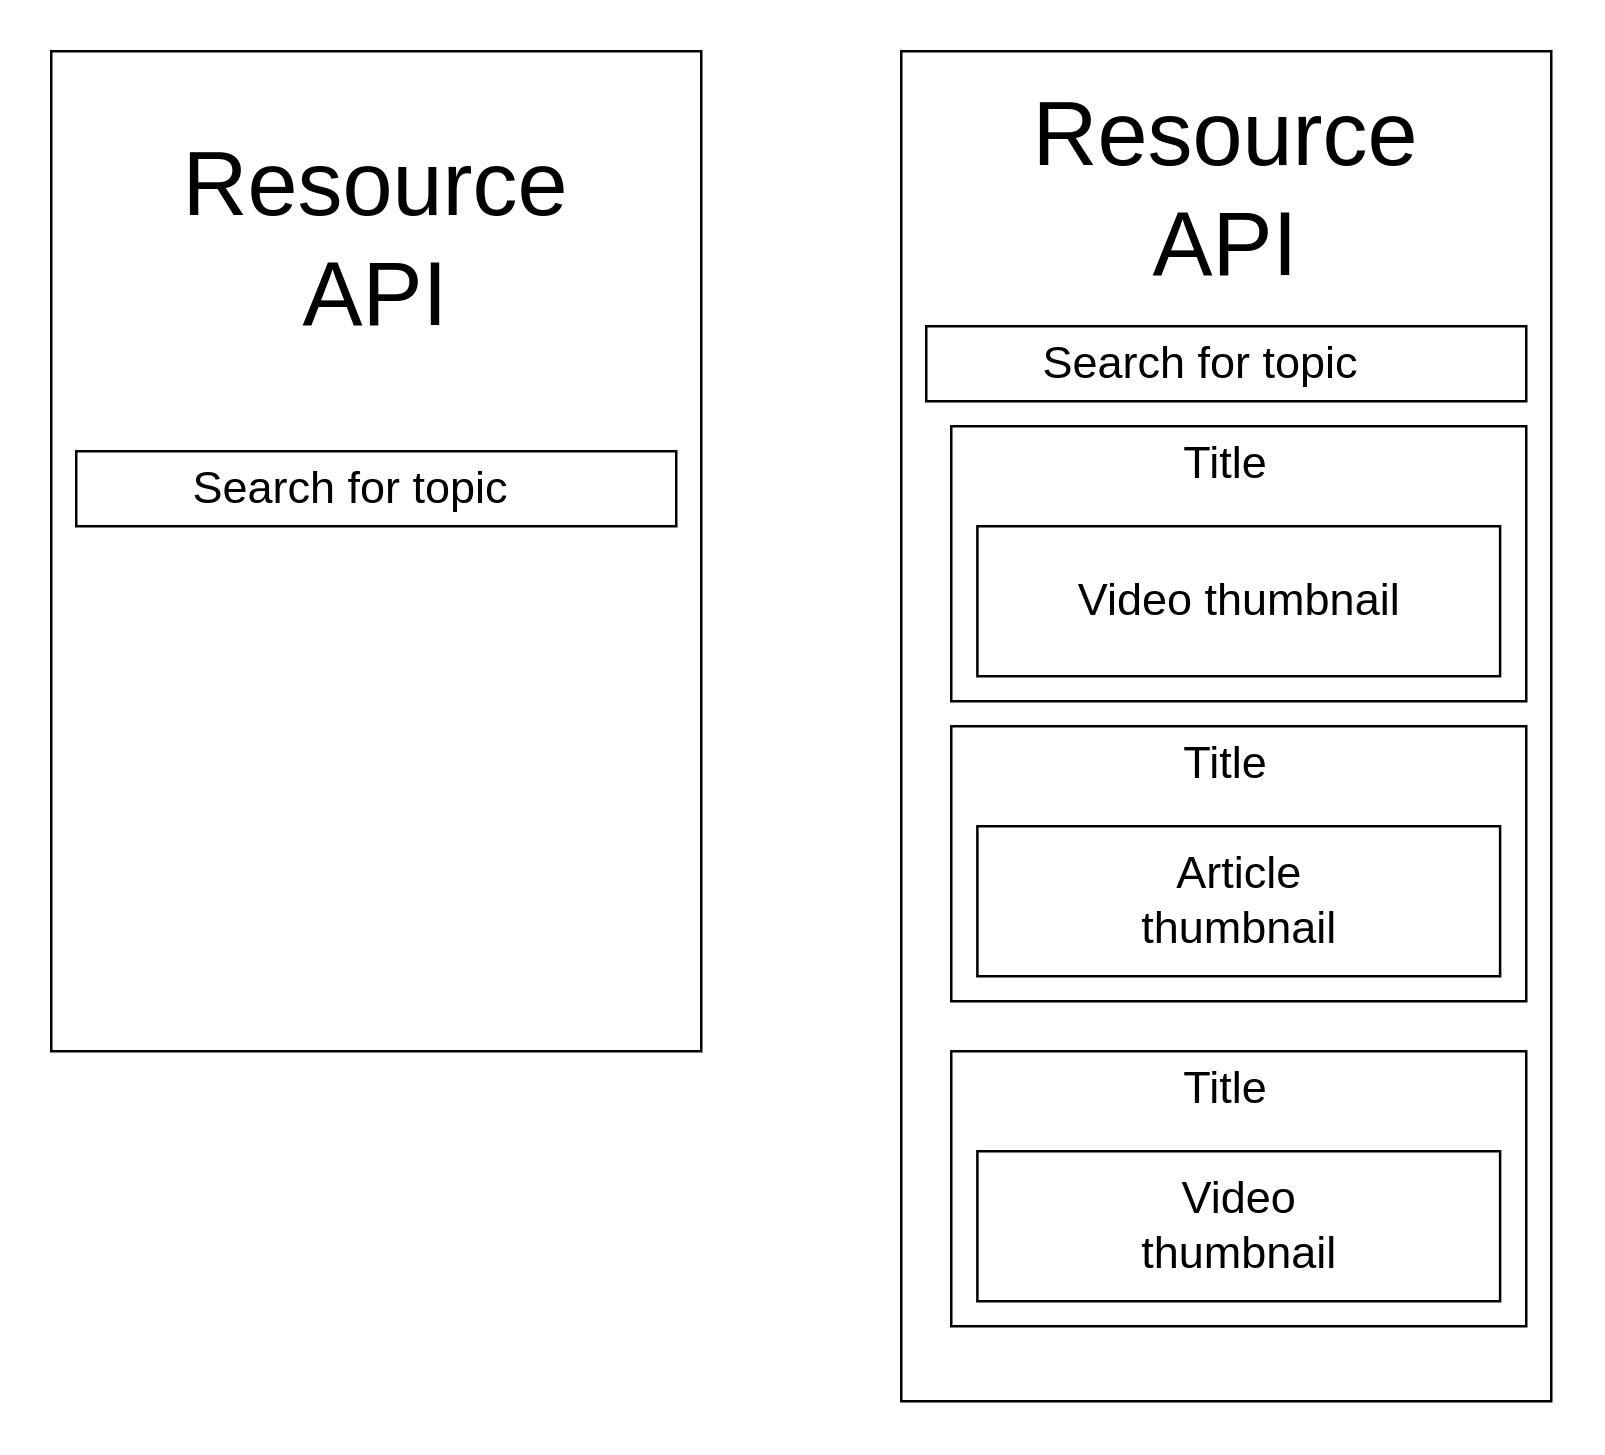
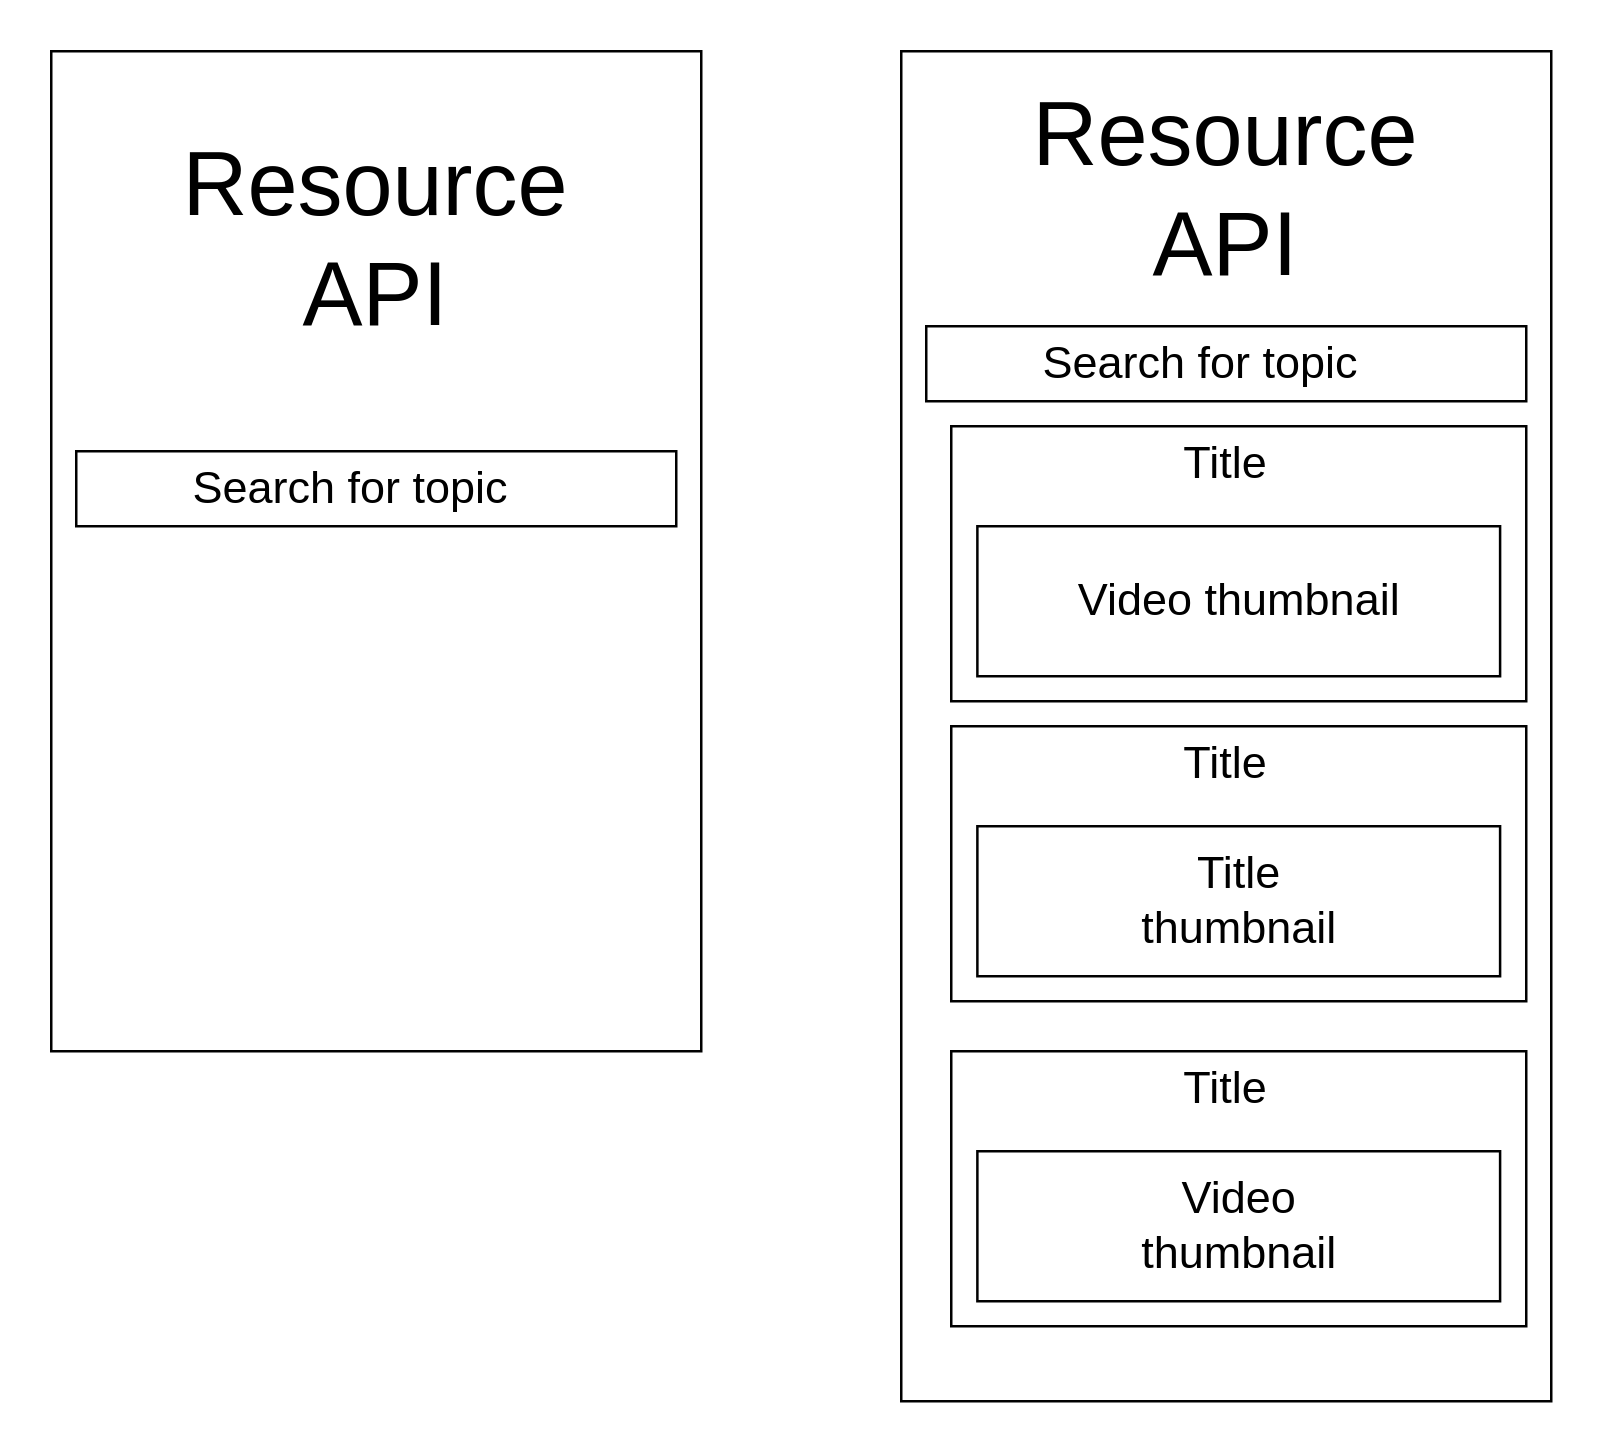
node "Article thumbnail": label "Article thumbnail" -> "Title thumbnail"
